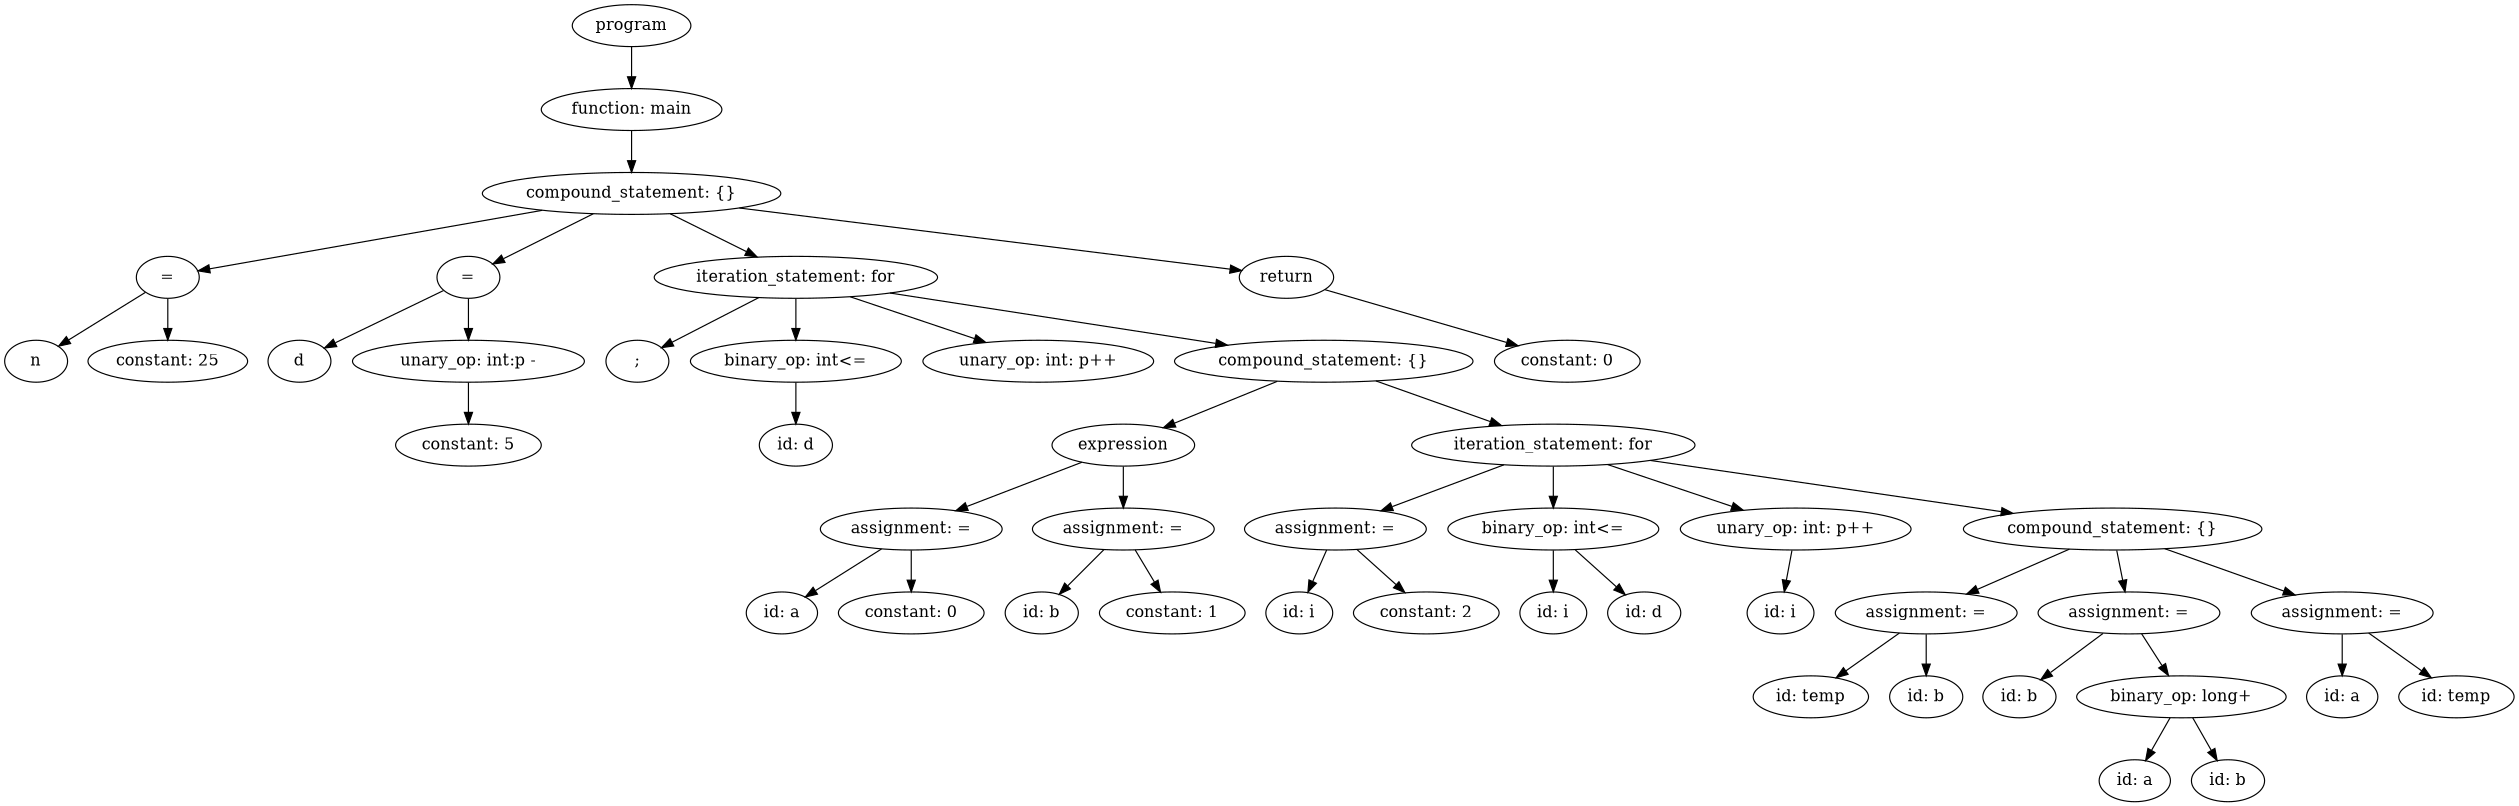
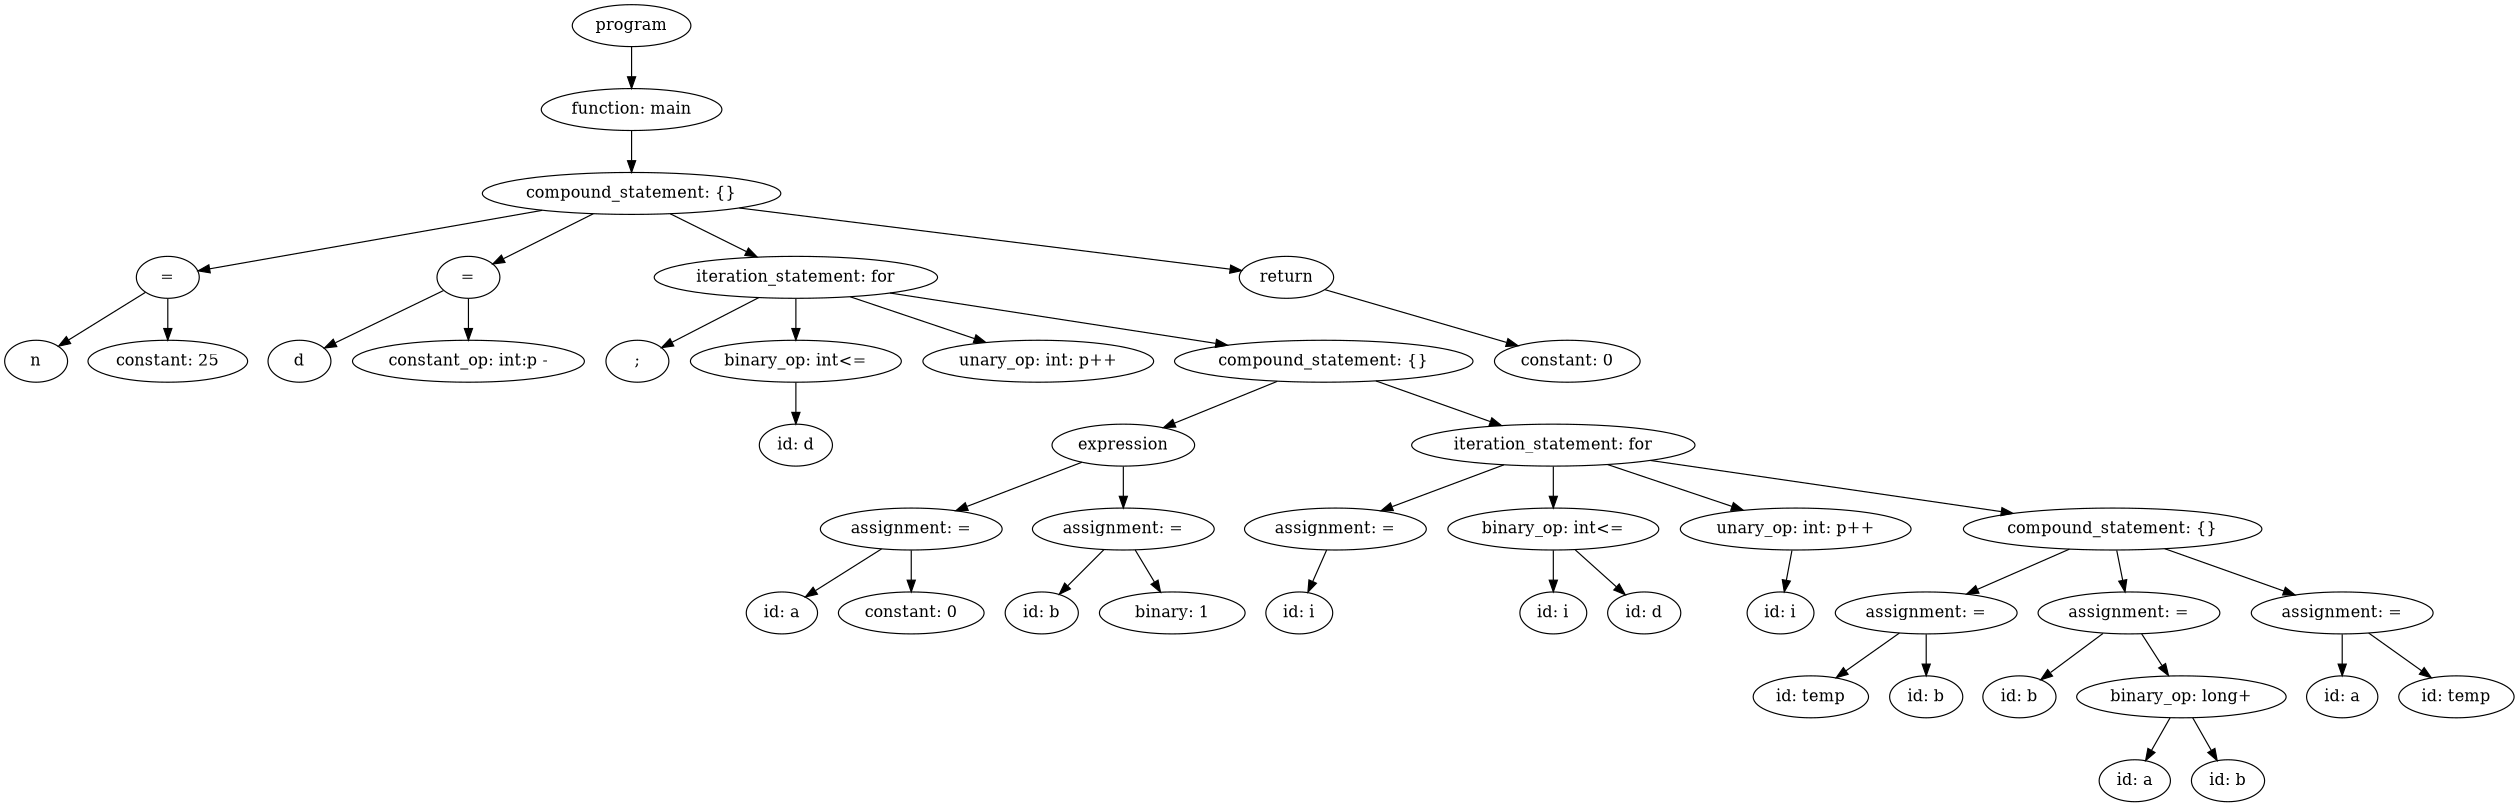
node "unary_op: int:p -": label "unary_op: int:p -" -> "constant_op: int:p -"
node "constant: 5": removed
node "constant: 1": label "constant: 1" -> "binary: 1"
node "constant: 2": removed
